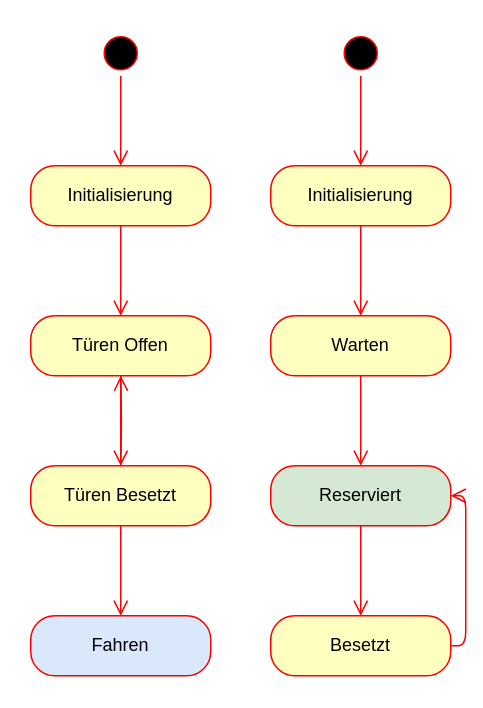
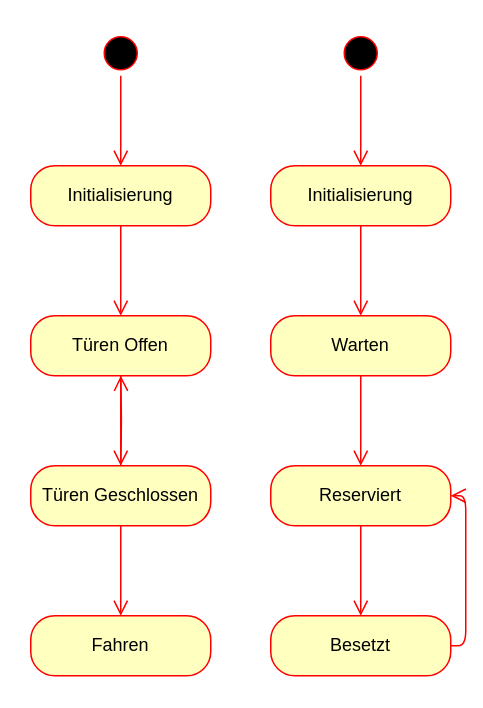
node "Türen Besetzt": label "Türen Besetzt" -> "Türen Geschlossen"
node "Reserviert": fillcolor #d5e8d4 -> #ffffc0
node "Fahren": fillcolor #dae8fc -> #ffffc0
